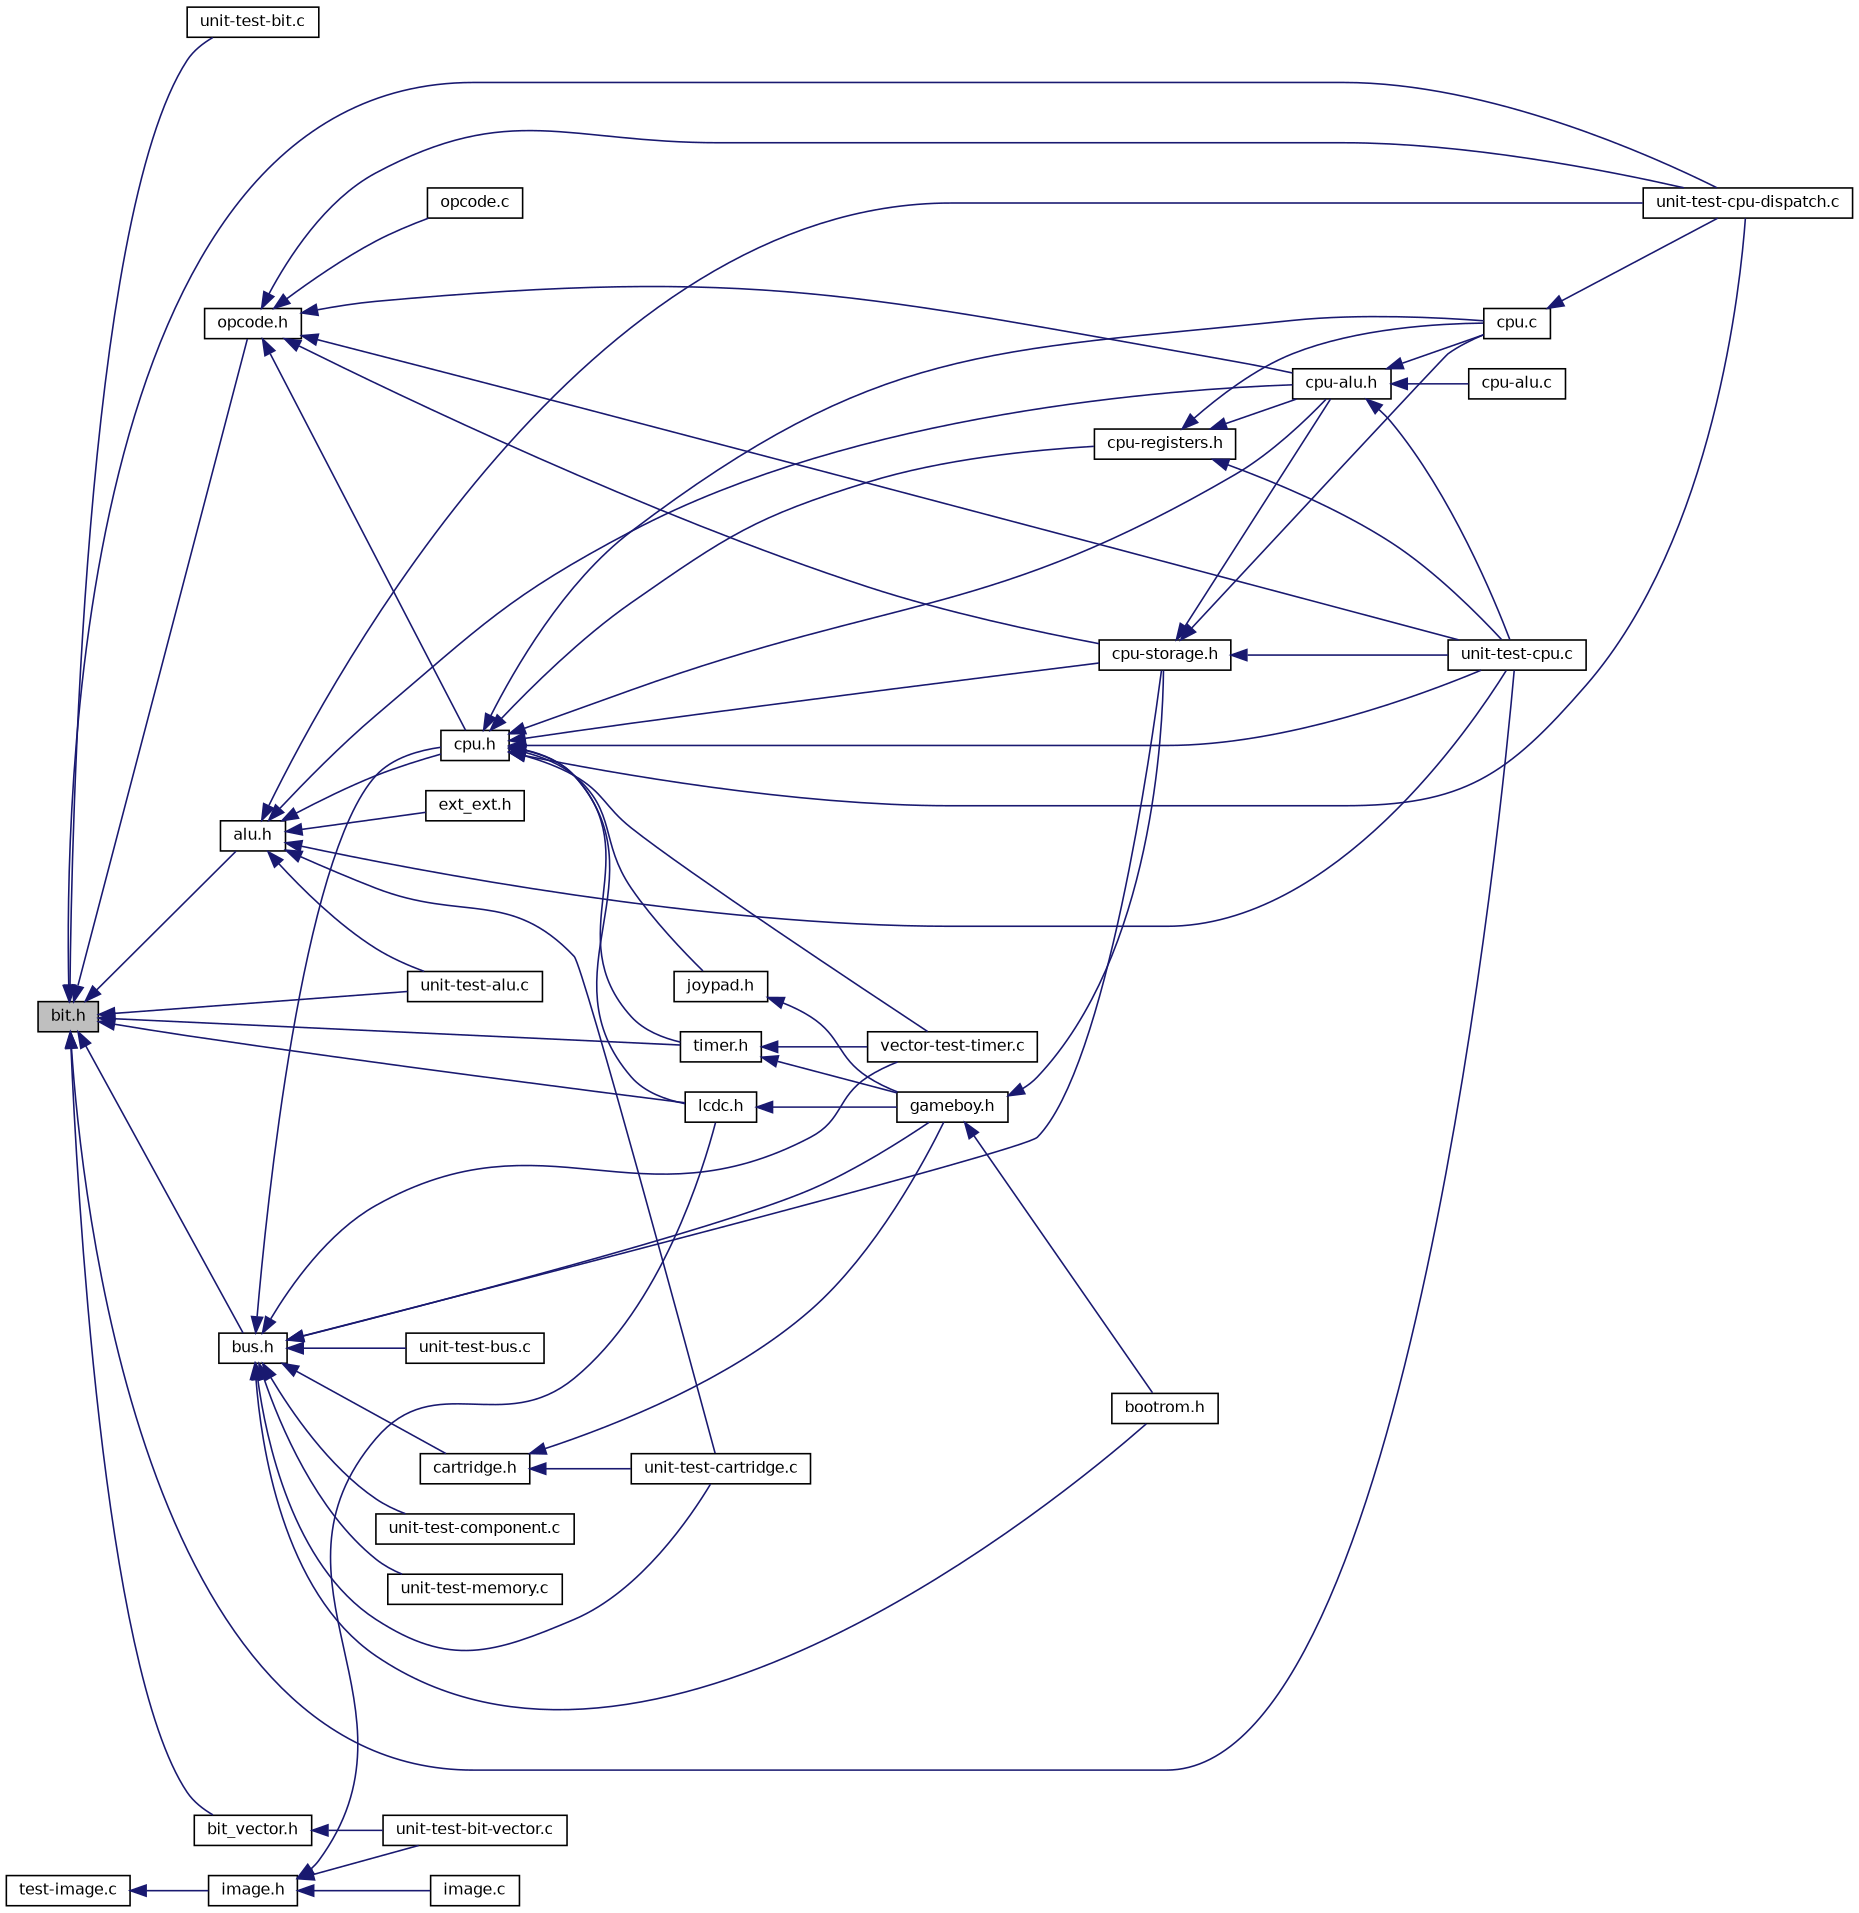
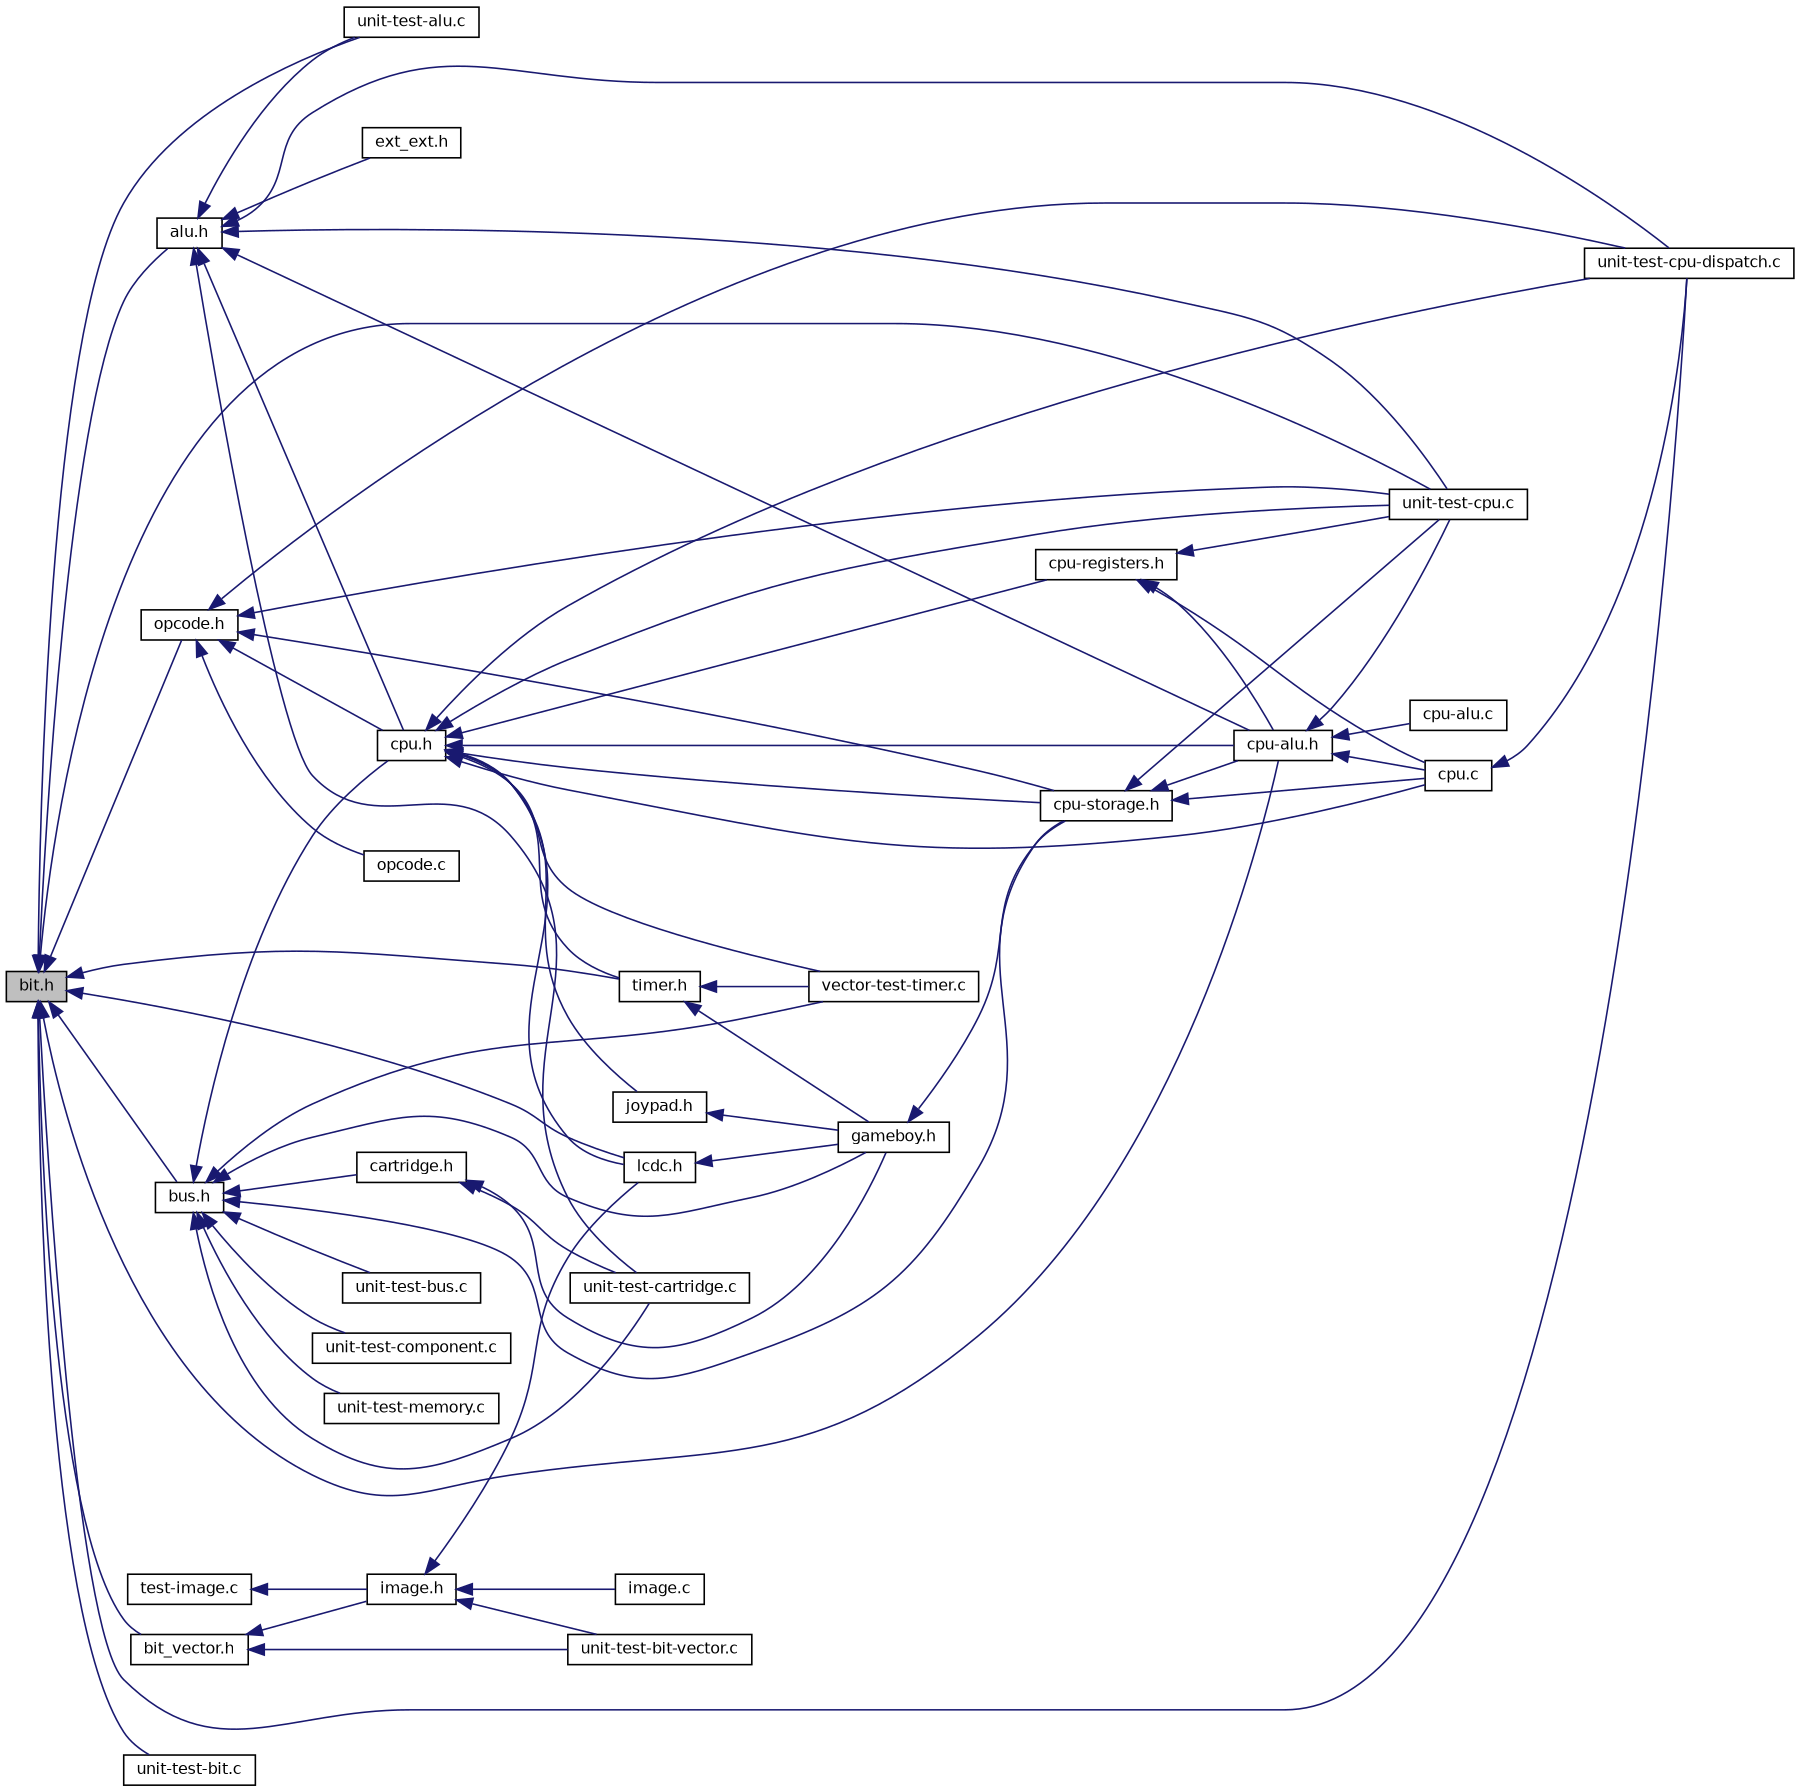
edge "cpu-alu.h" -> "opcode.h": now "cpu-alu.h" -> "bit.h"
node "bootrom.h": removed
edge "image.h" -> "bit_vector.h": added
